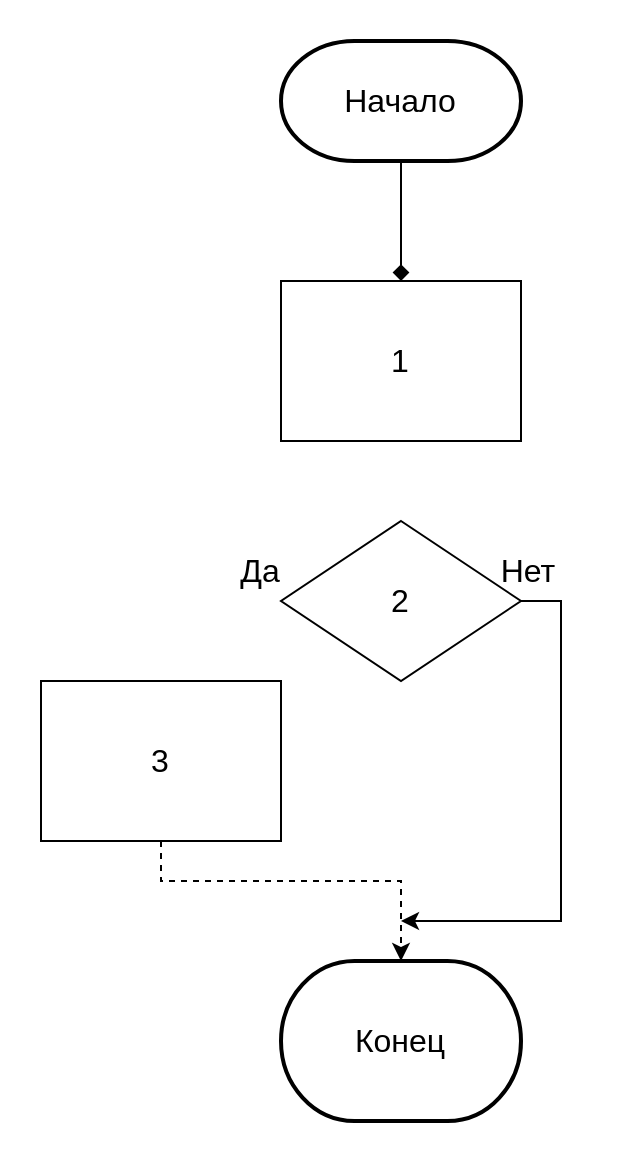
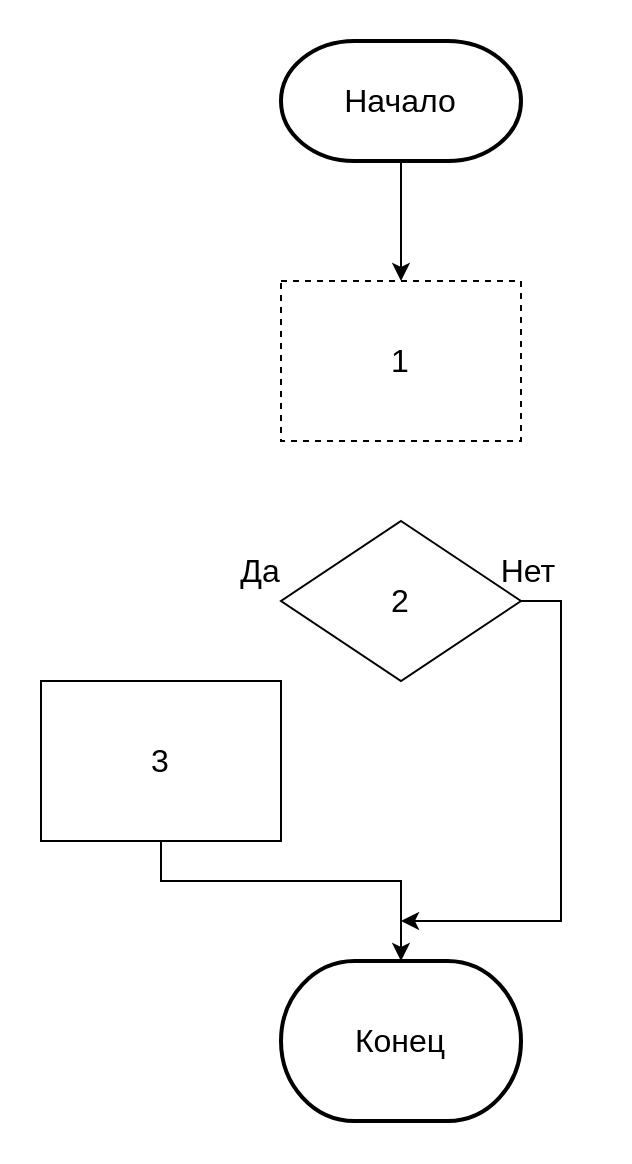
edge "Начало" -> "1": arrowhead diamond -> classic
node "1": style solid -> dashed
edge "3" -> "Конец": style dashed -> solid
